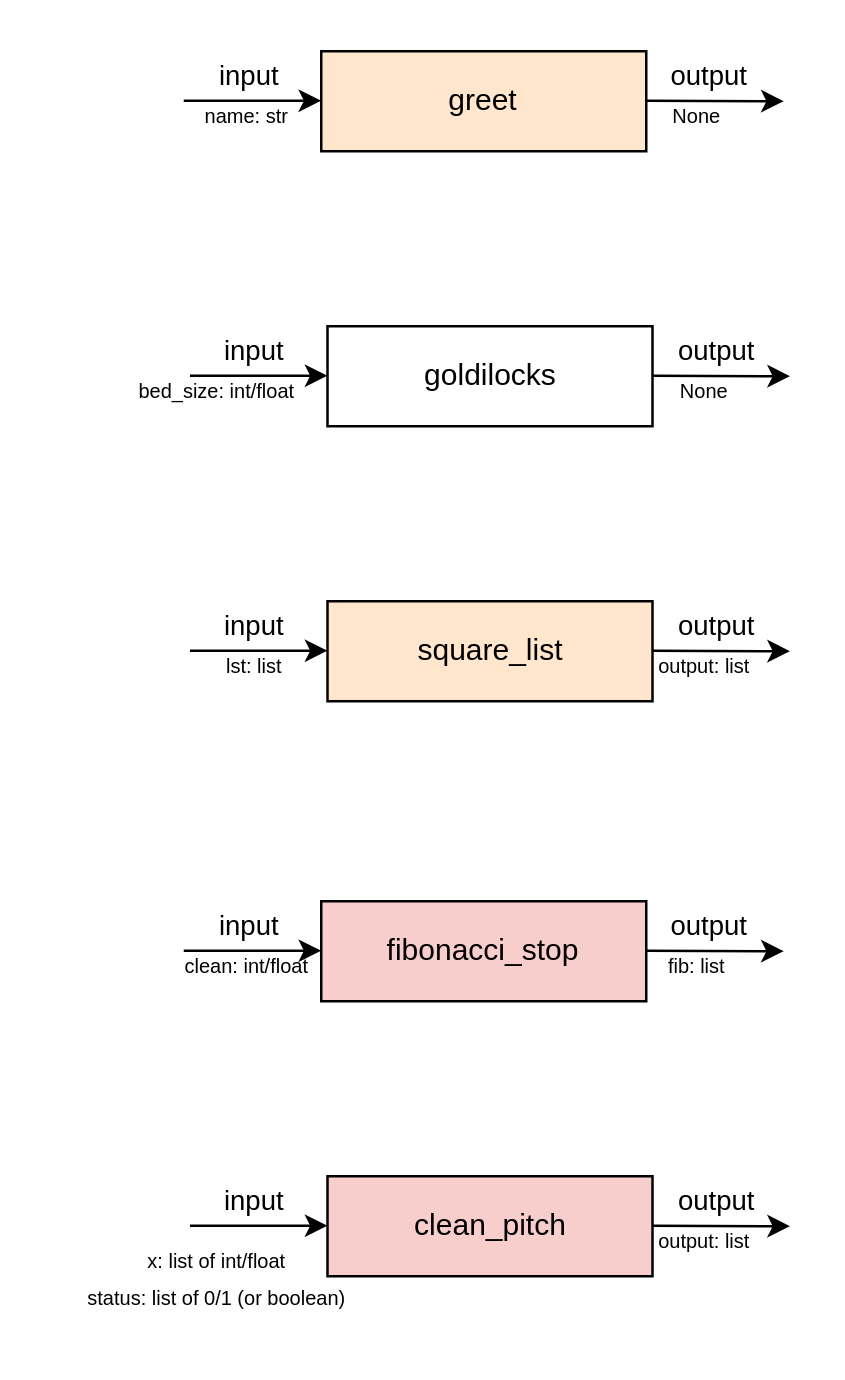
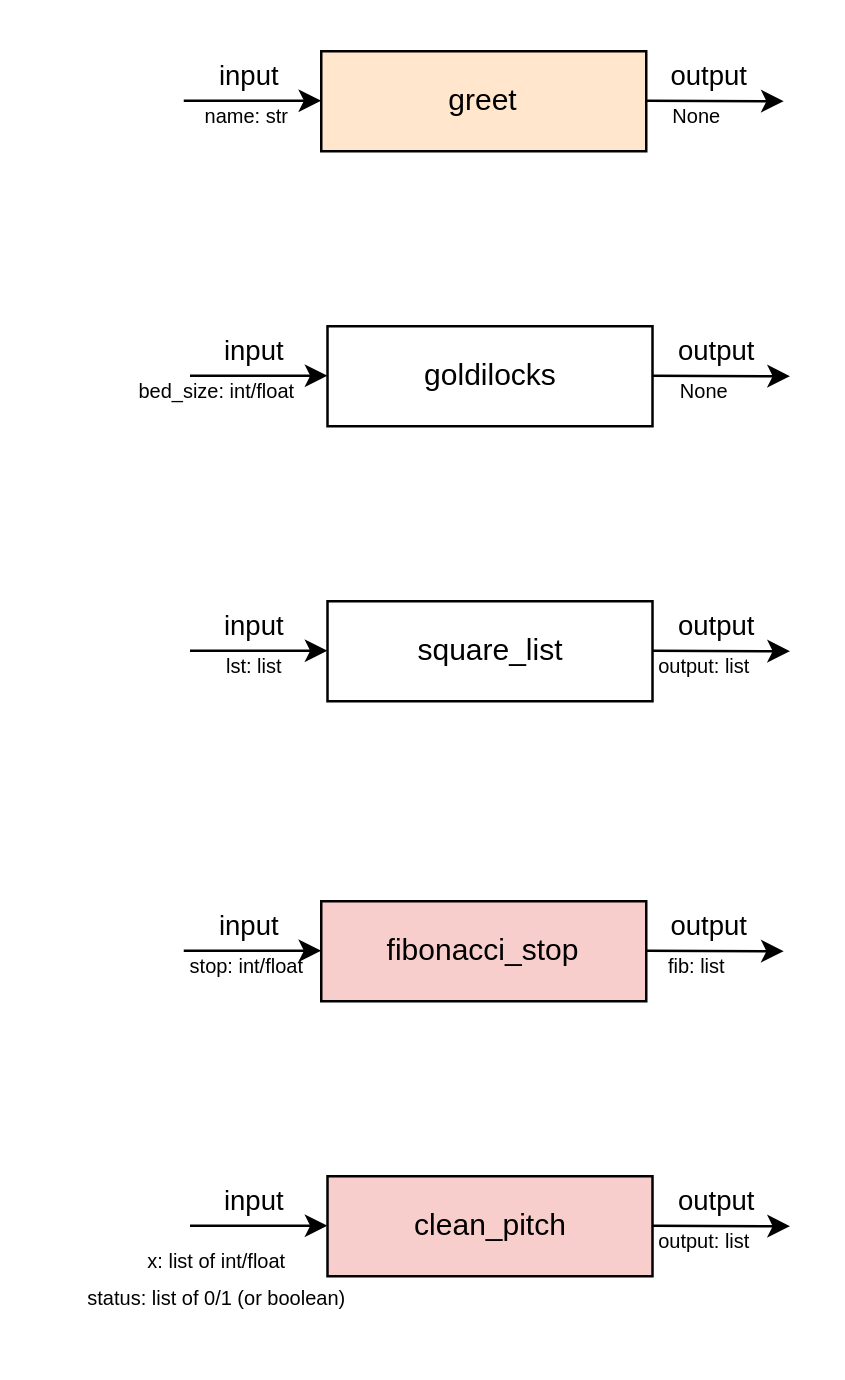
node "square_list": fillcolor #ffe6cc -> #ffffff
node "clean: int/float": label "clean: int/float" -> "stop: int/float"
